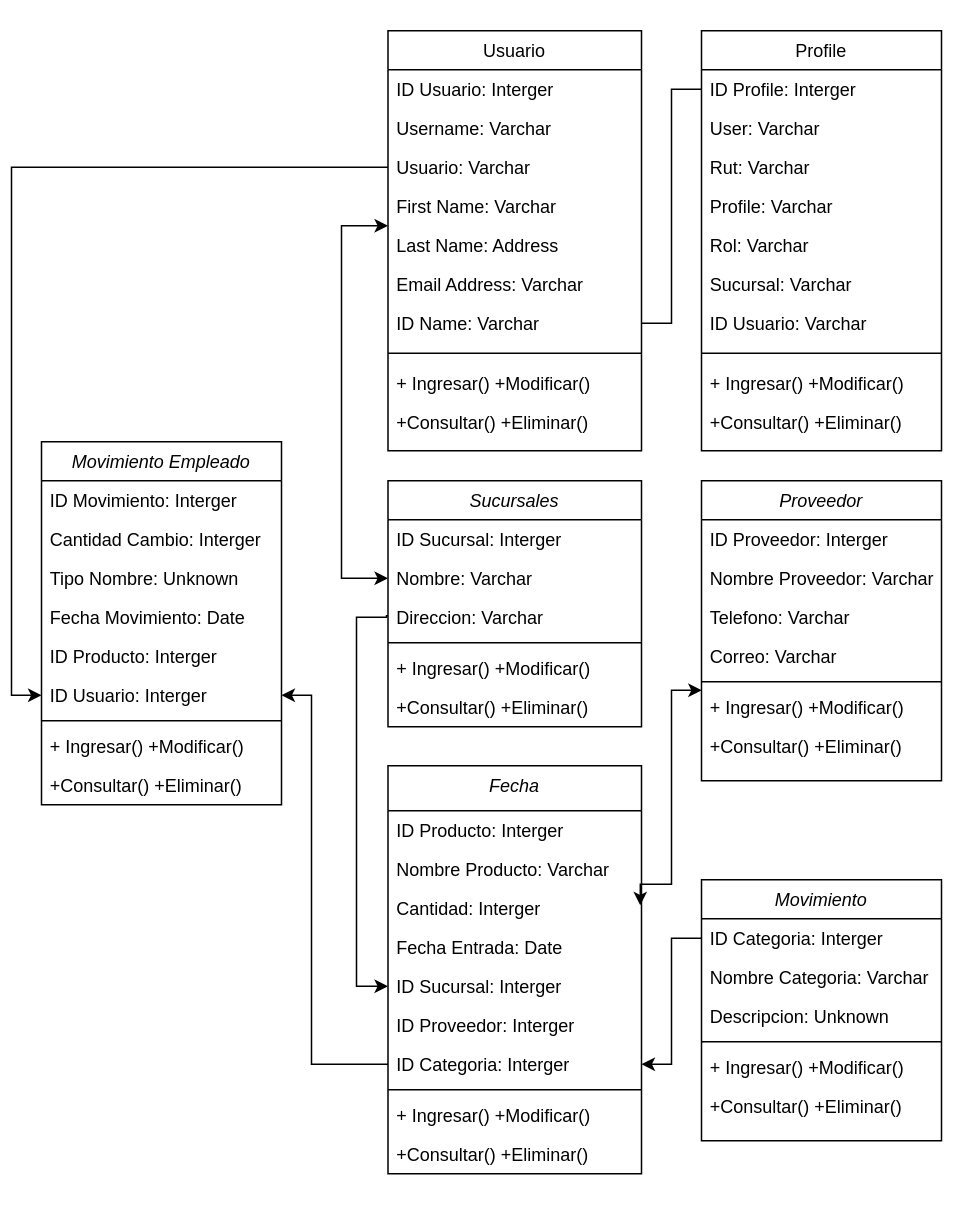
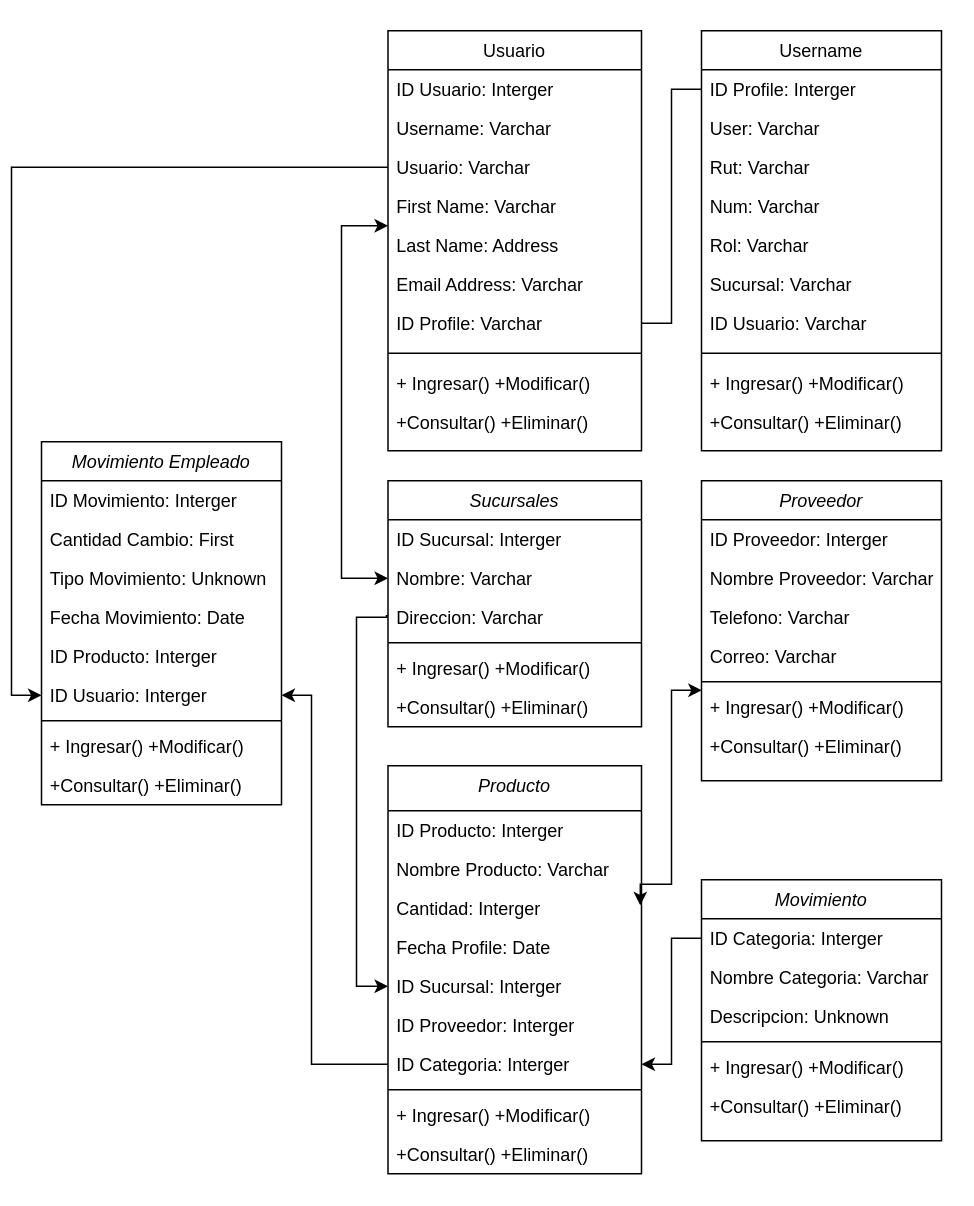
node "Profile": label "Profile" -> "Username"
node "Profile: Varchar": label "Profile: Varchar" -> "Num: Varchar"
node "ID Name: Varchar": label "ID Name: Varchar" -> "ID Profile: Varchar"
node "Cantidad Cambio: Interger": label "Cantidad Cambio: Interger" -> "Cantidad Cambio: First"
node "Tipo Nombre: Unknown": label "Tipo Nombre: Unknown" -> "Tipo Movimiento: Unknown"
node "Fecha": label "Fecha" -> "Producto"
node "Fecha Entrada: Date": label "Fecha Entrada: Date" -> "Fecha Profile: Date"
